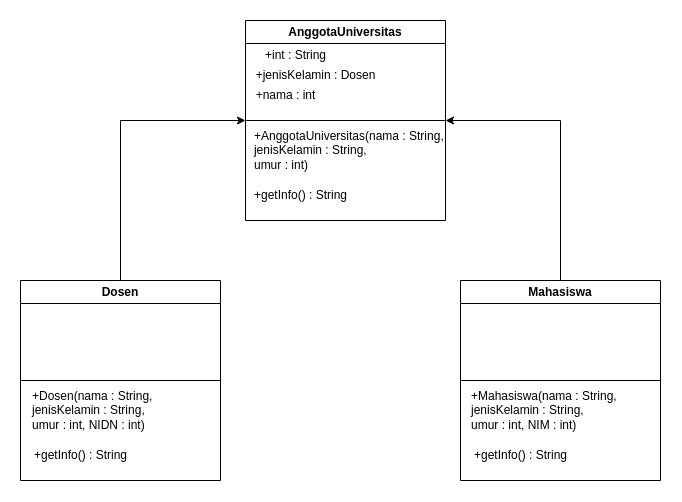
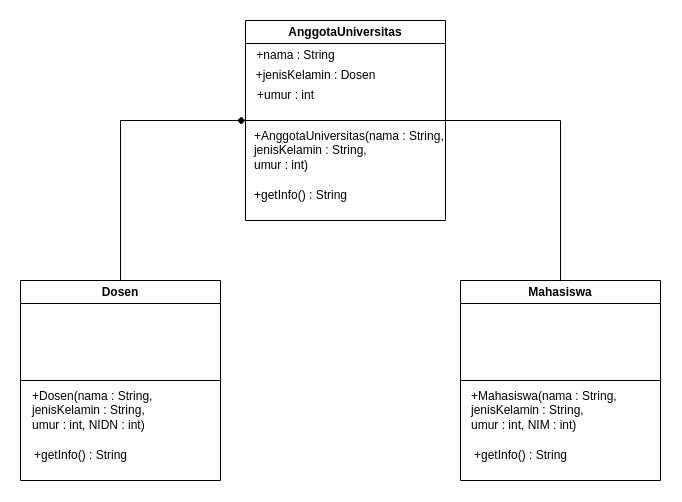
node "+int : String": label "+int : String" -> "+nama : String"
node "+nama : int": label "+nama : int" -> "+umur : int"
edge "Dosen" -> "AnggotaUniversitas": arrowhead classic -> diamond
edge "Mahasiswa" -> "AnggotaUniversitas": arrowhead classic -> none
